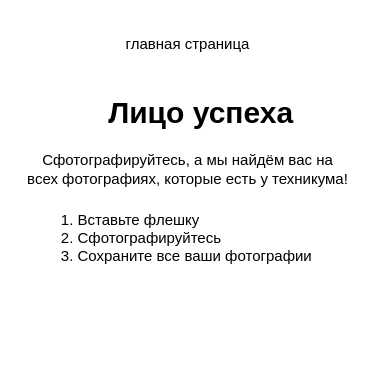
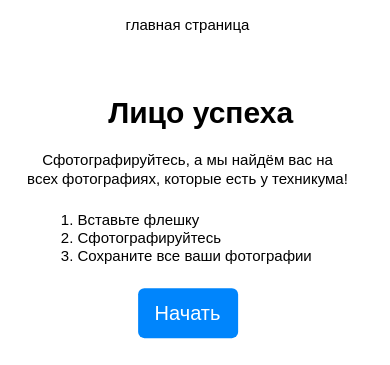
node "главная страница": moved (188, 44) -> (188, 26)
node "Начать": added
